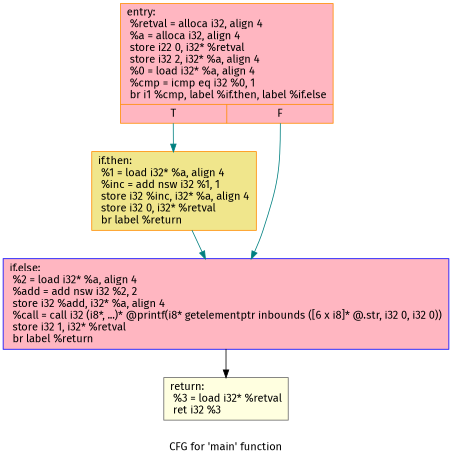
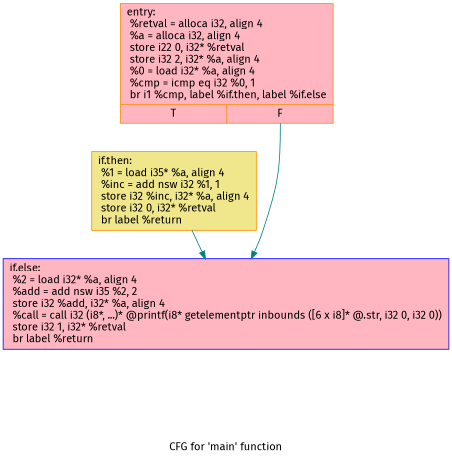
edge "entry:" -> "if.then:": removed
node "if.then:": text "%1 = load i32* %a, align 4" -> "%1 = load i35* %a, align 4"
node "if.else:": text "%add = add nsw i32 %2, 2" -> "%add = add nsw i35 %2, 2"
node "return:": removed
